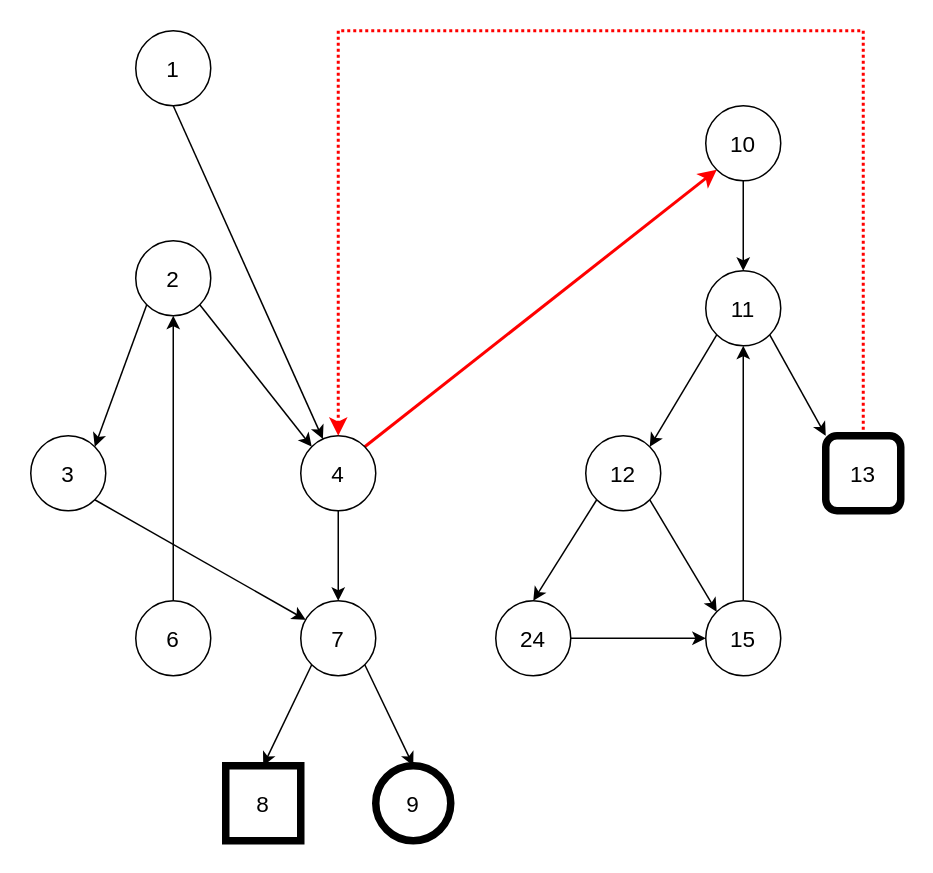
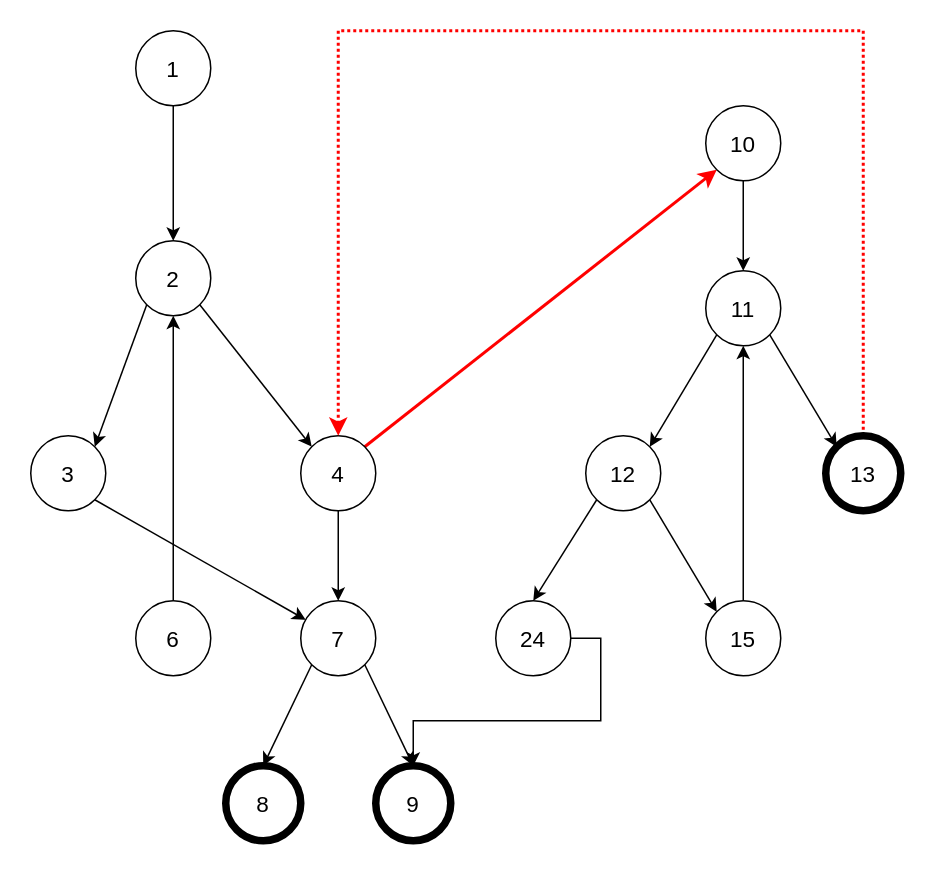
edge "1" -> "4": now "1" -> "2"
node "13": shape rounded rectangle -> ellipse
edge "24" -> "15": now "24" -> "9"
node "8": shape rectangle -> ellipse
